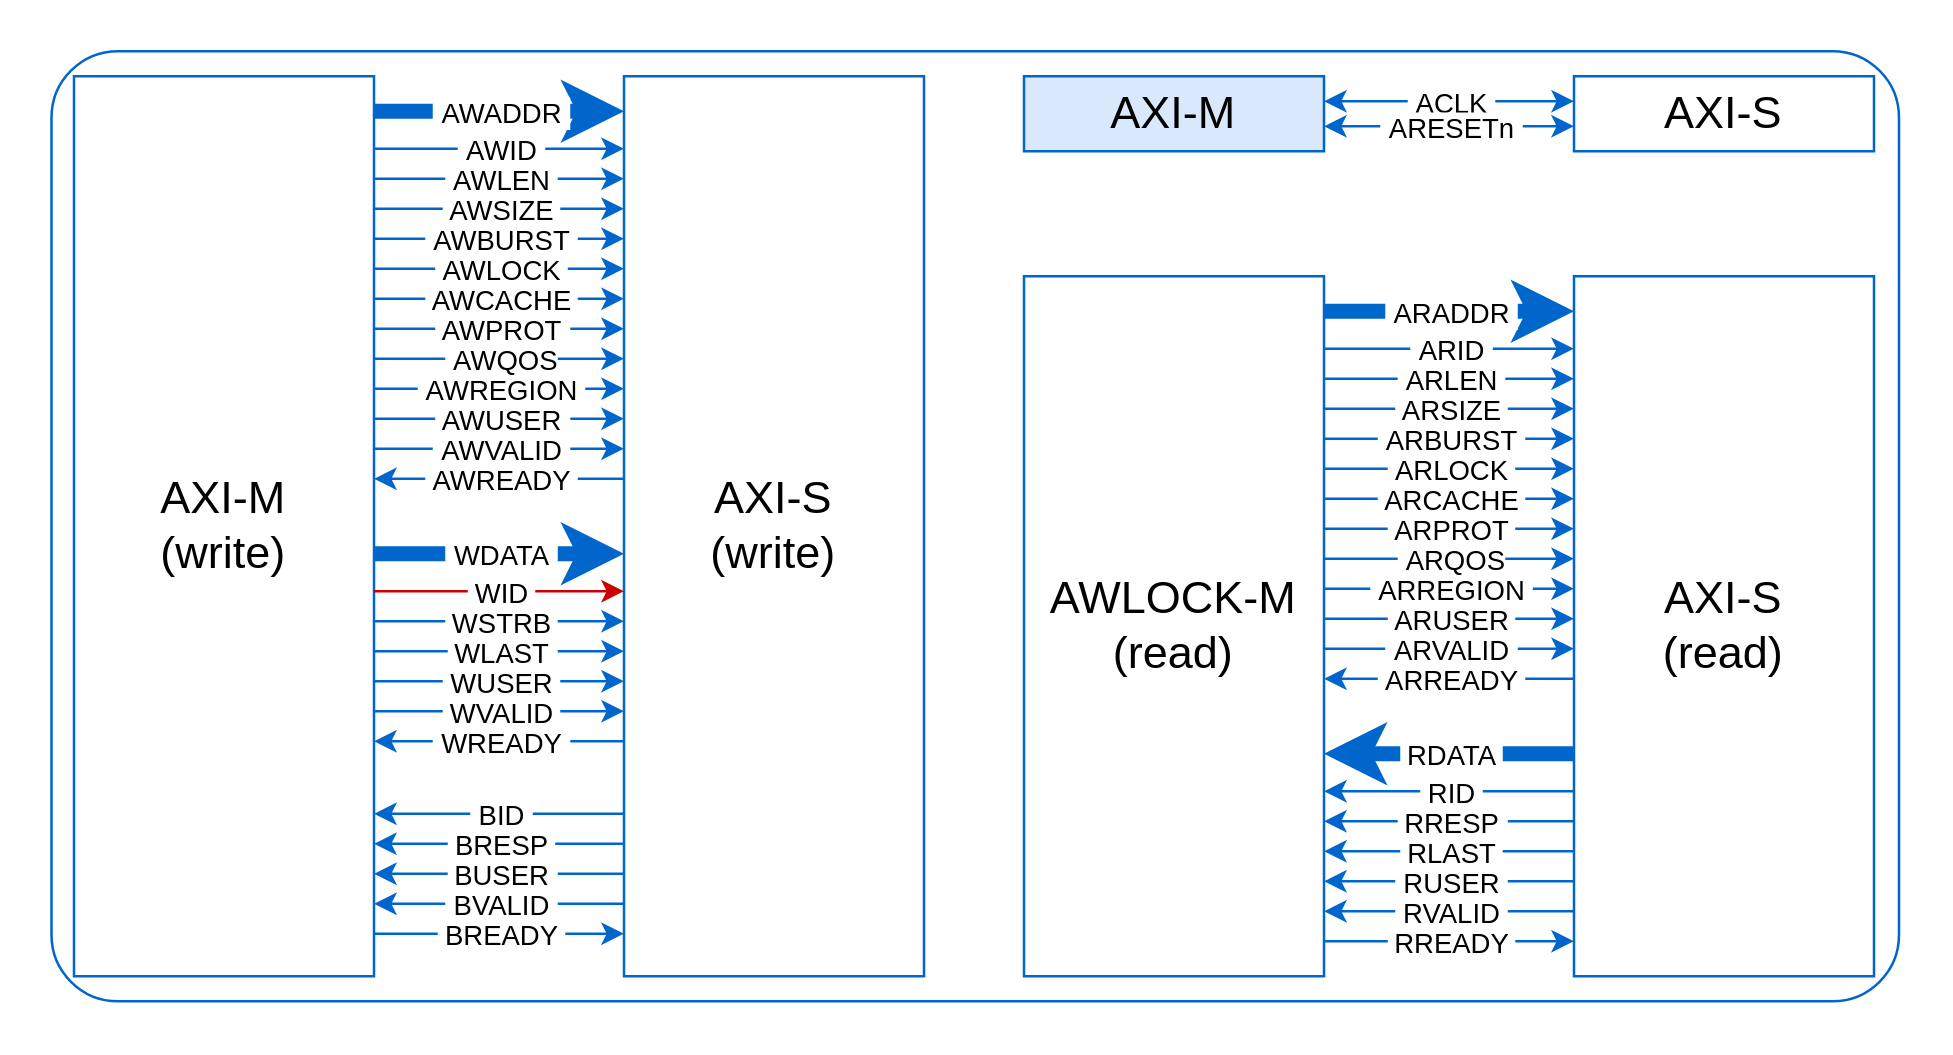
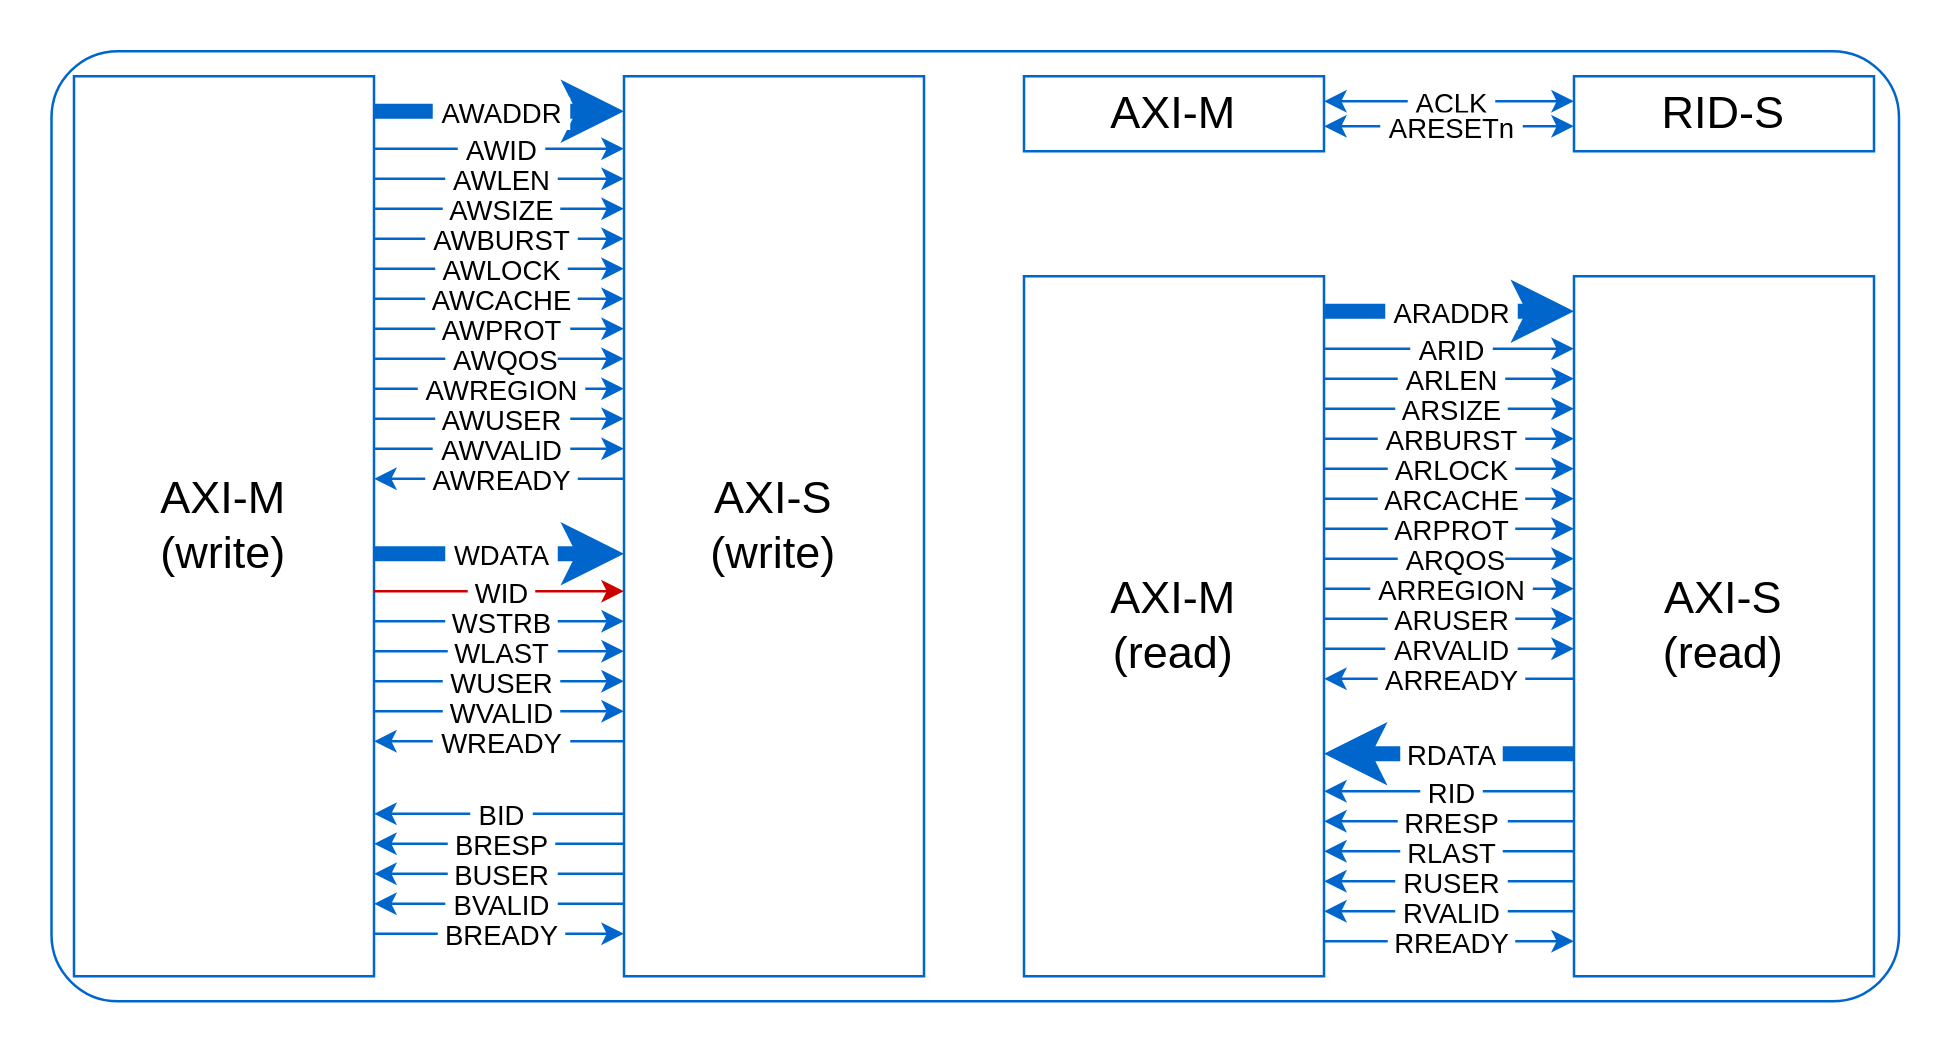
node "AXI-M": fillcolor #dae8fc -> #ffffff
node "AXI-S": label "AXI-S" -> "RID-S"
node "AWLOCK-M (read)": label "AWLOCK-M (read)" -> "AXI-M (read)"
